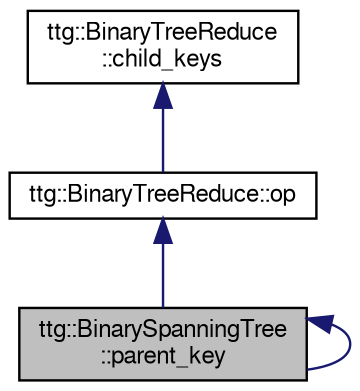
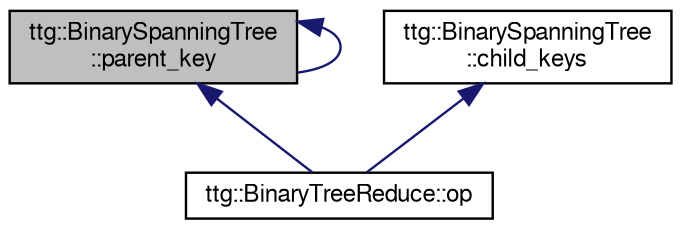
node "ttg::BinaryTreeReduce ::child_keys": label "ttg::BinaryTreeReduce ::child_keys" -> "ttg::BinarySpanningTree ::child_keys"
edge "ttg::BinarySpanningTree ::parent_key" -> "ttg::BinaryTreeReduce::op": reversed
